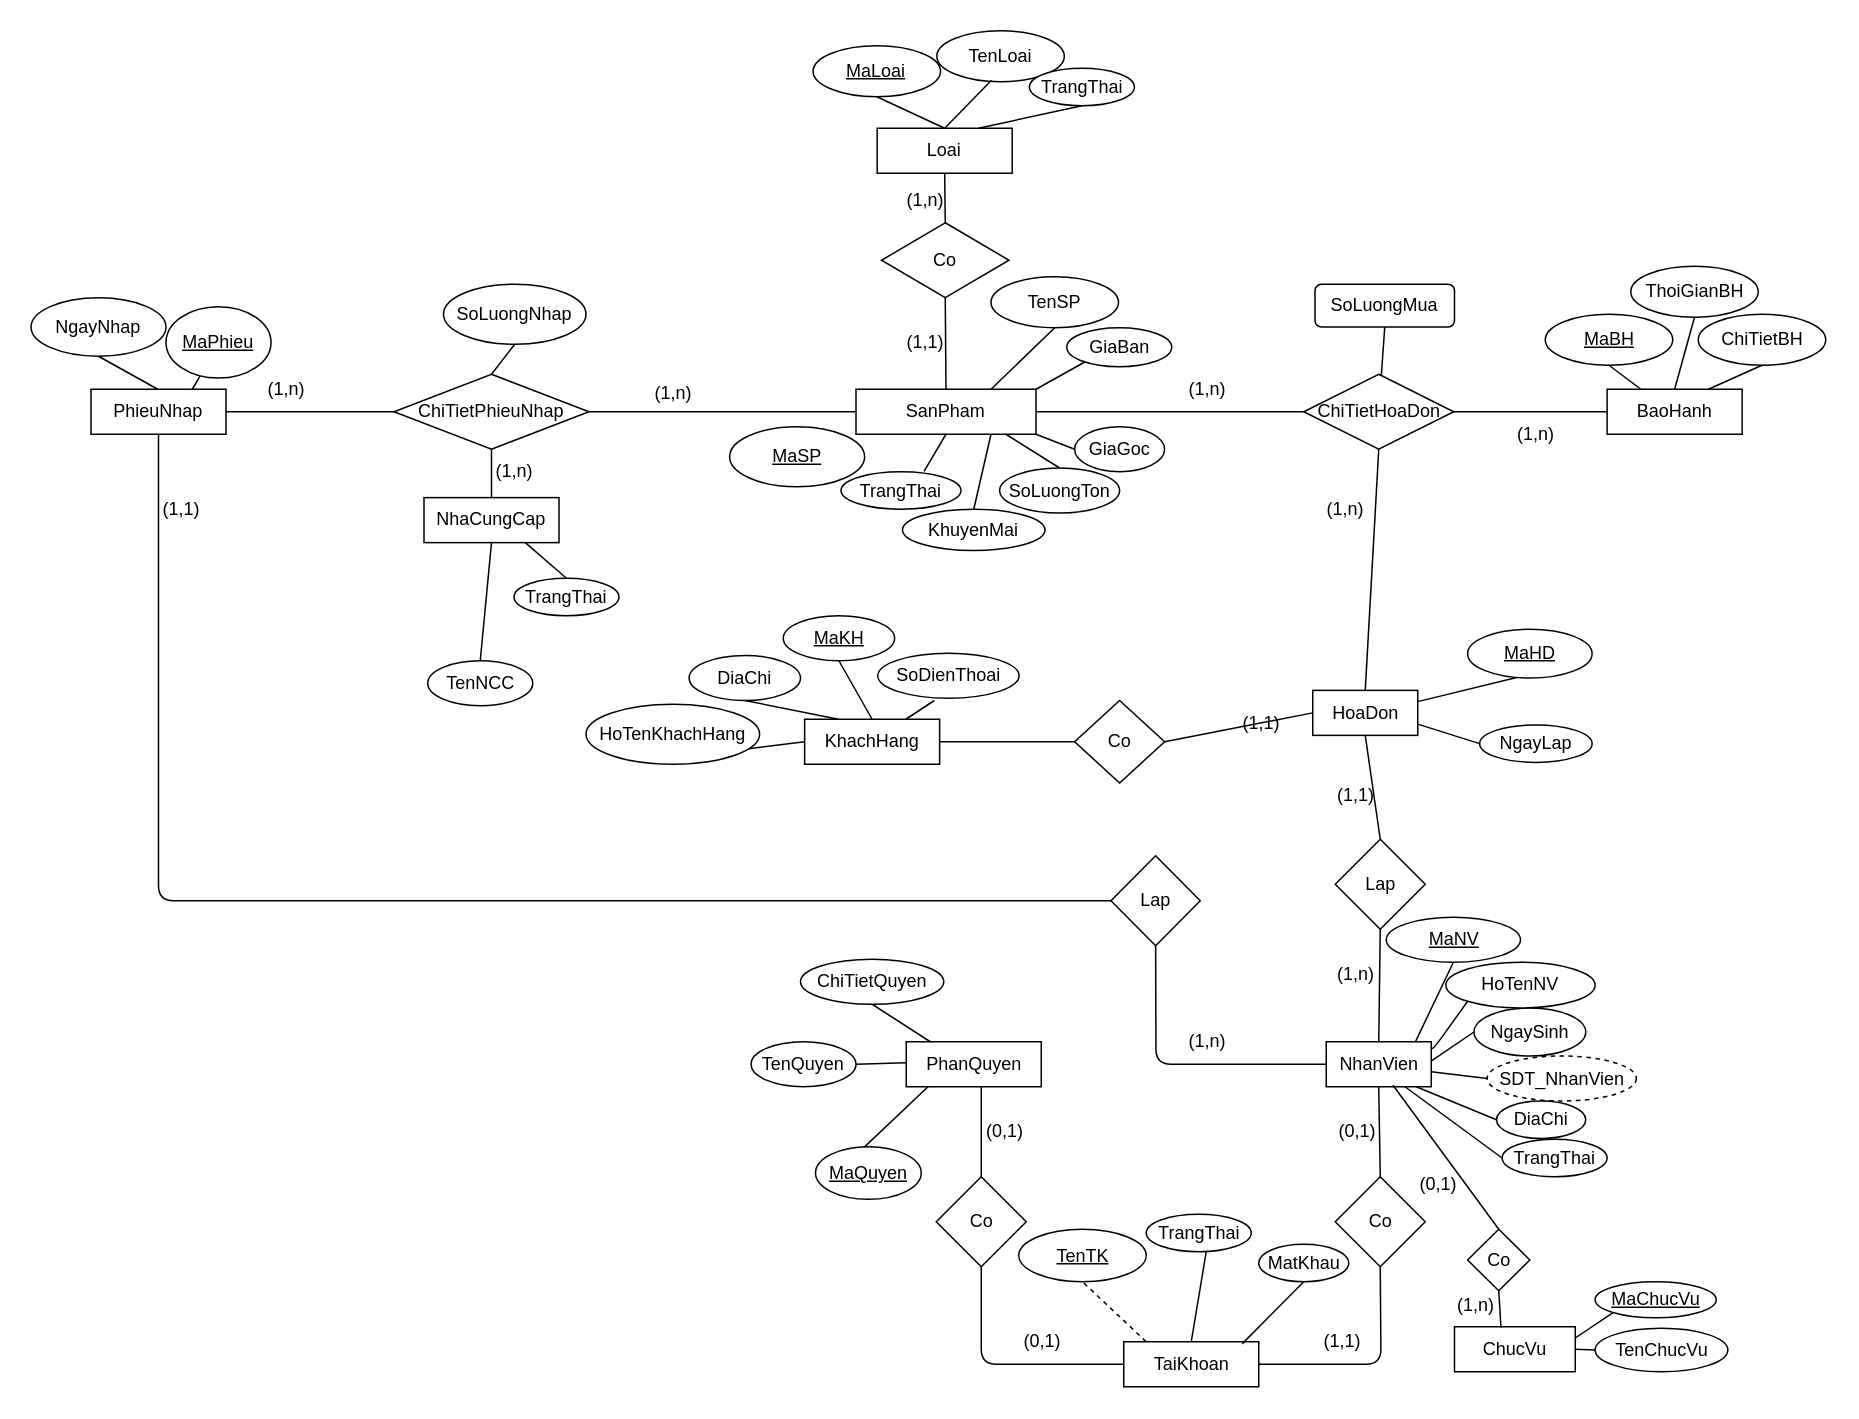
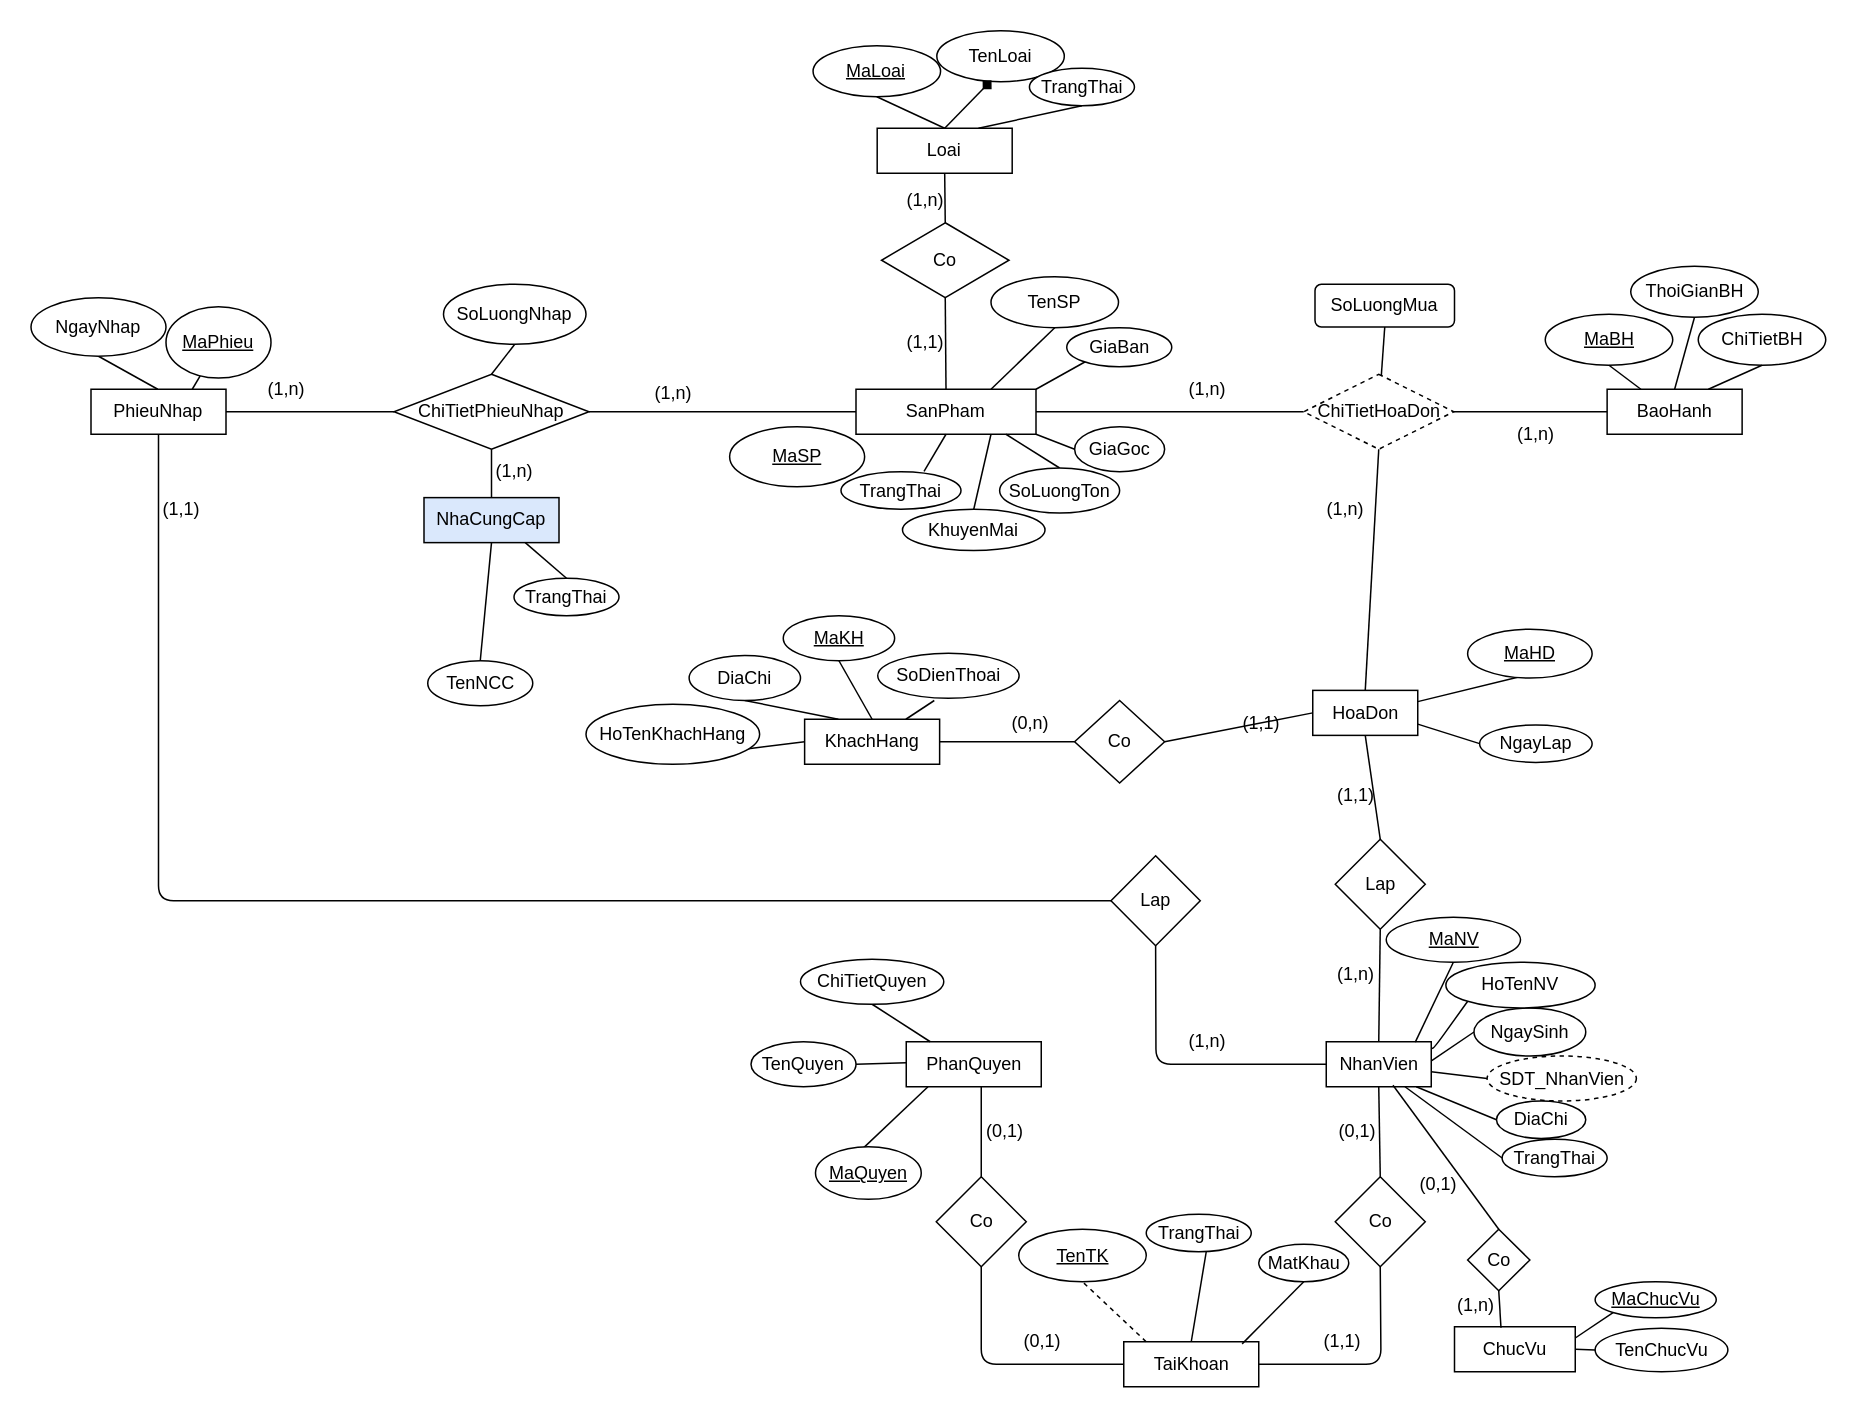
edge "TenLoai" -- "Loai": arrowhead none -> diamond
node "ChiTietHoaDon": style solid -> dashed
node "NhaCungCap": fillcolor #ffffff -> #dae8fc
node "(0,n)": added
